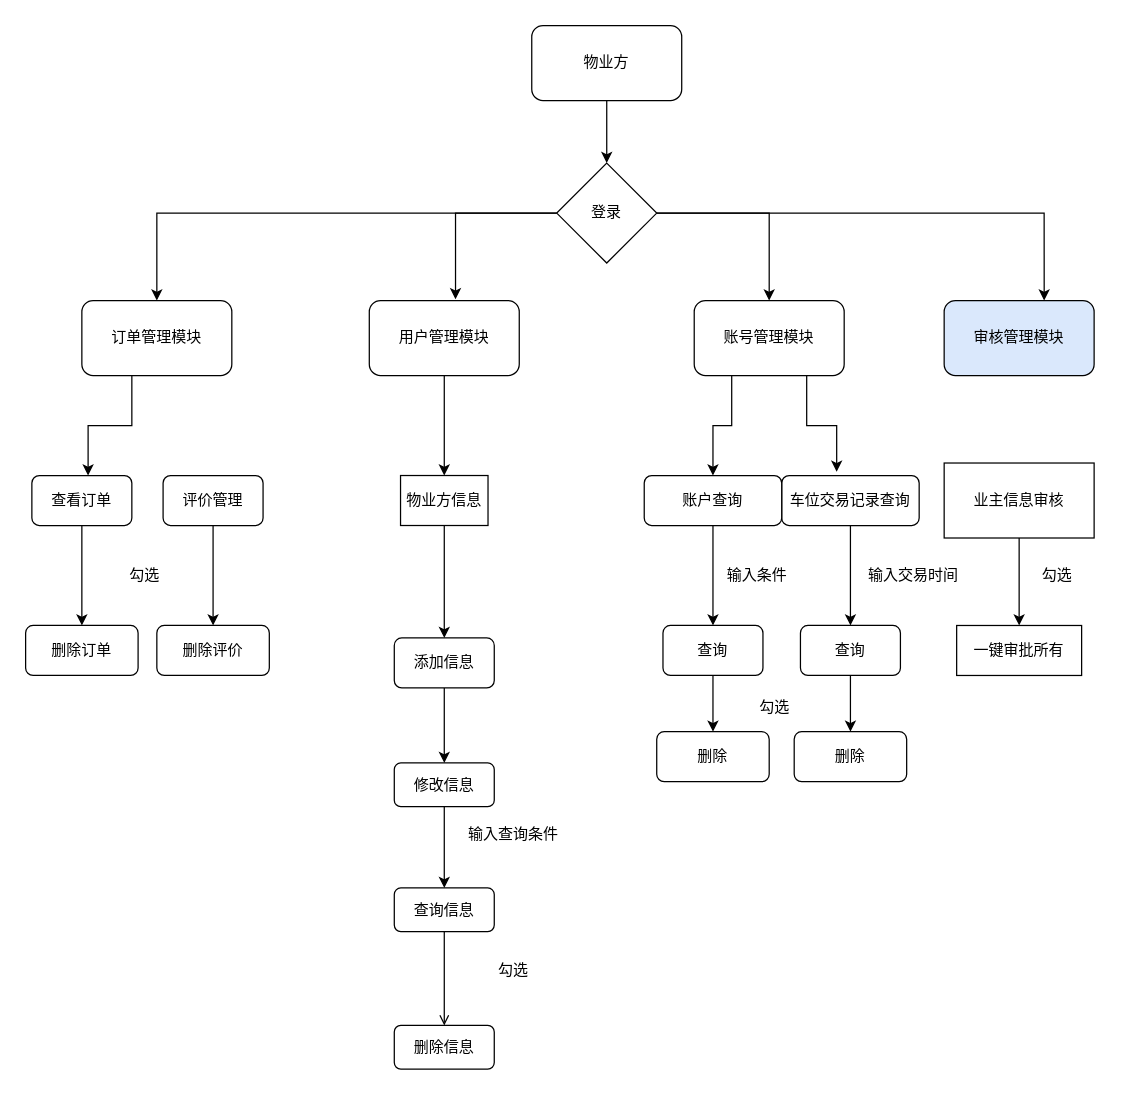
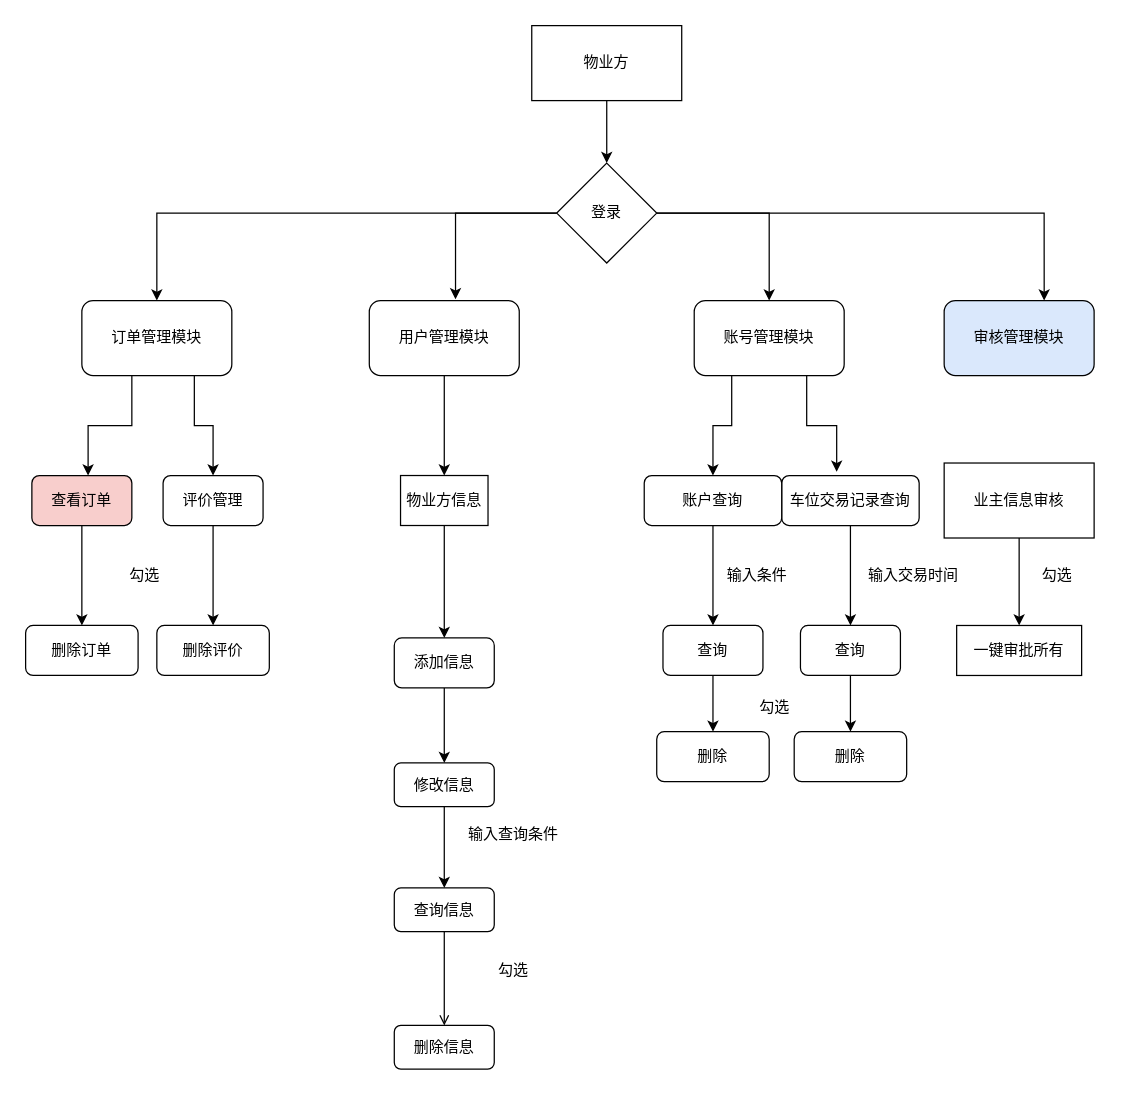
node "物业方": shape rounded rectangle -> rectangle
edge "订单管理模块" -> "评价管理": added
node "查看订单": fillcolor #ffffff -> #f8cecc
